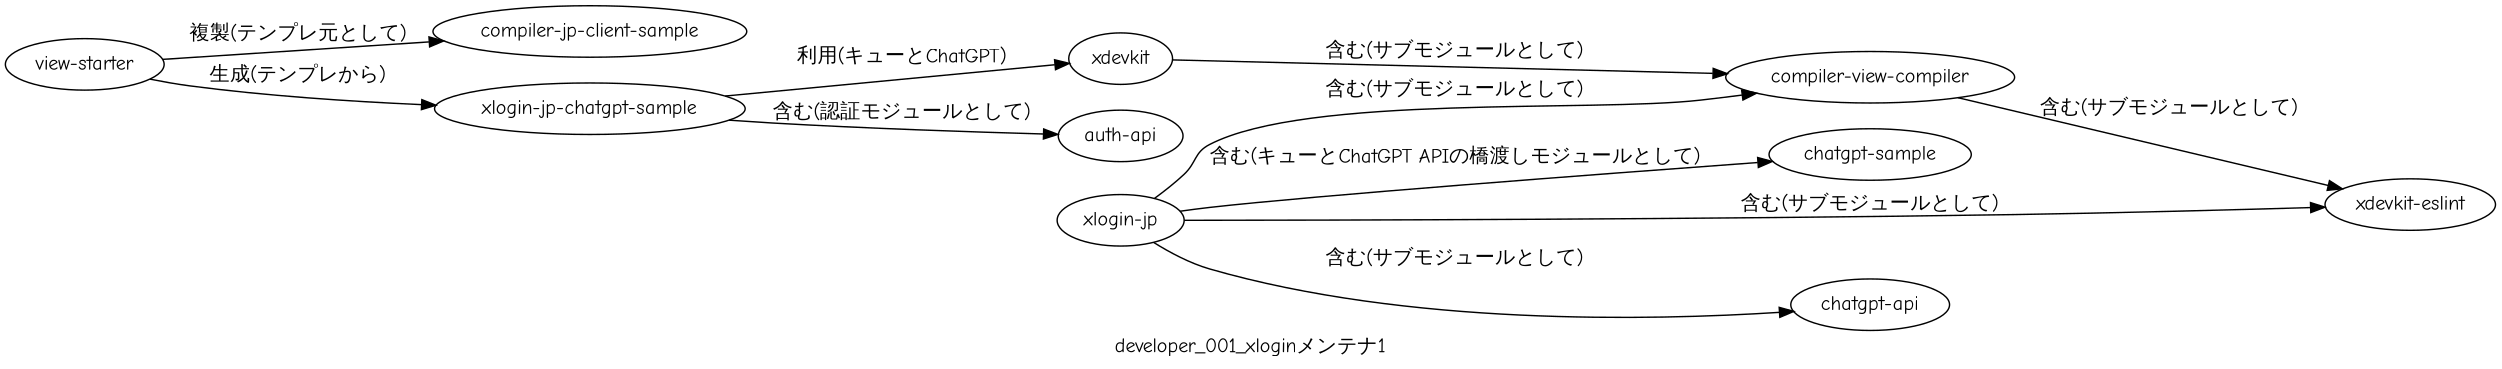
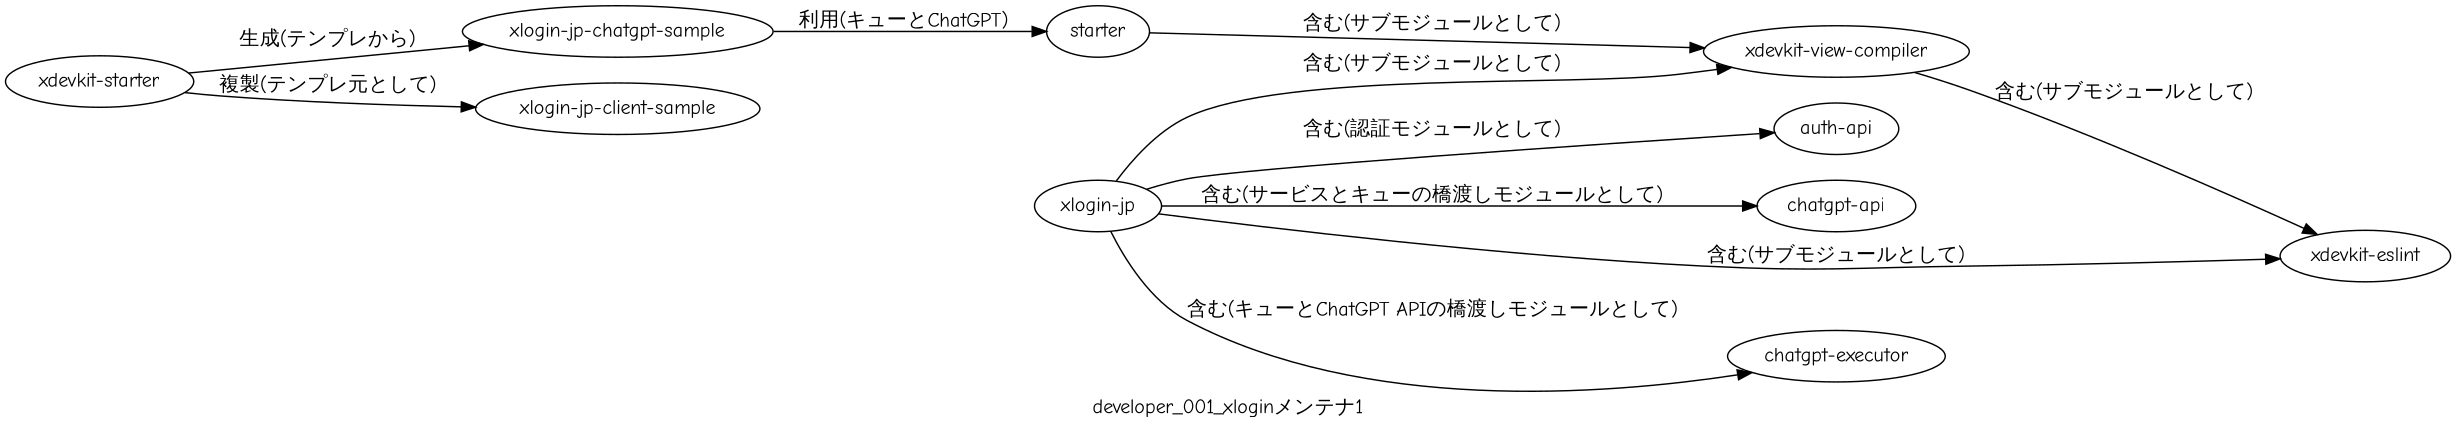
node "compiler-jp-client-sample": label "compiler-jp-client-sample" -> "xlogin-jp-client-sample"
node "xdevkit": label "xdevkit" -> "starter"
node "view-starter": label "view-starter" -> "xdevkit-starter"
node "compiler-view-compiler": label "compiler-view-compiler" -> "xdevkit-view-compiler"
edge "xlogin-jp-chatgpt-sample" -> "auth-api": now "xlogin-jp" -> "auth-api"
node "chatgpt-sample": label "chatgpt-sample" -> "chatgpt-executor"
edge "xlogin-jp" -> "chatgpt-api": label "含む(サブモジュールとして)" -> "含む(サービスとキューの橋渡しモジュールとして)"
